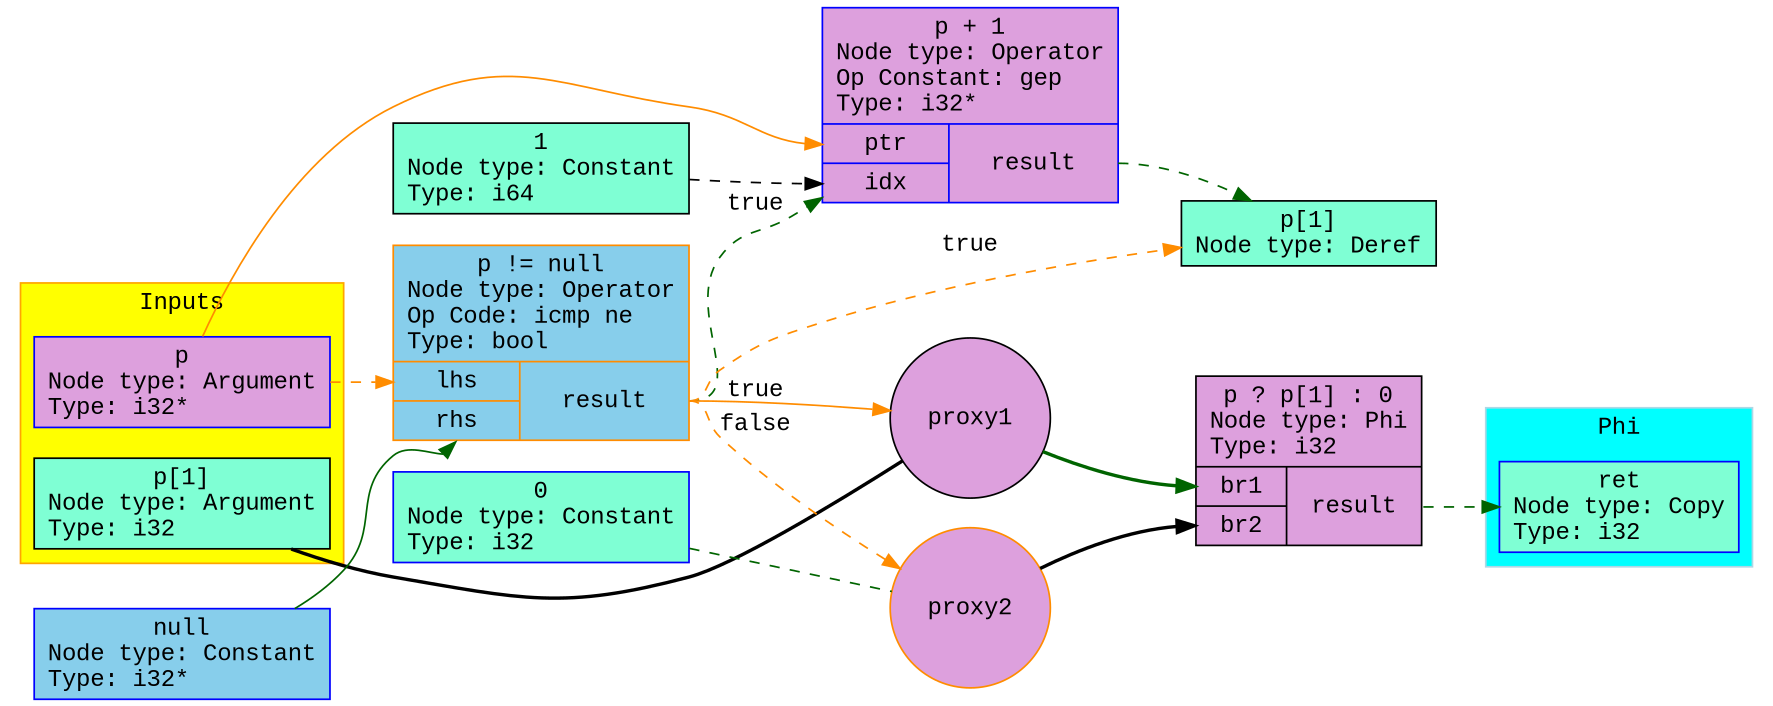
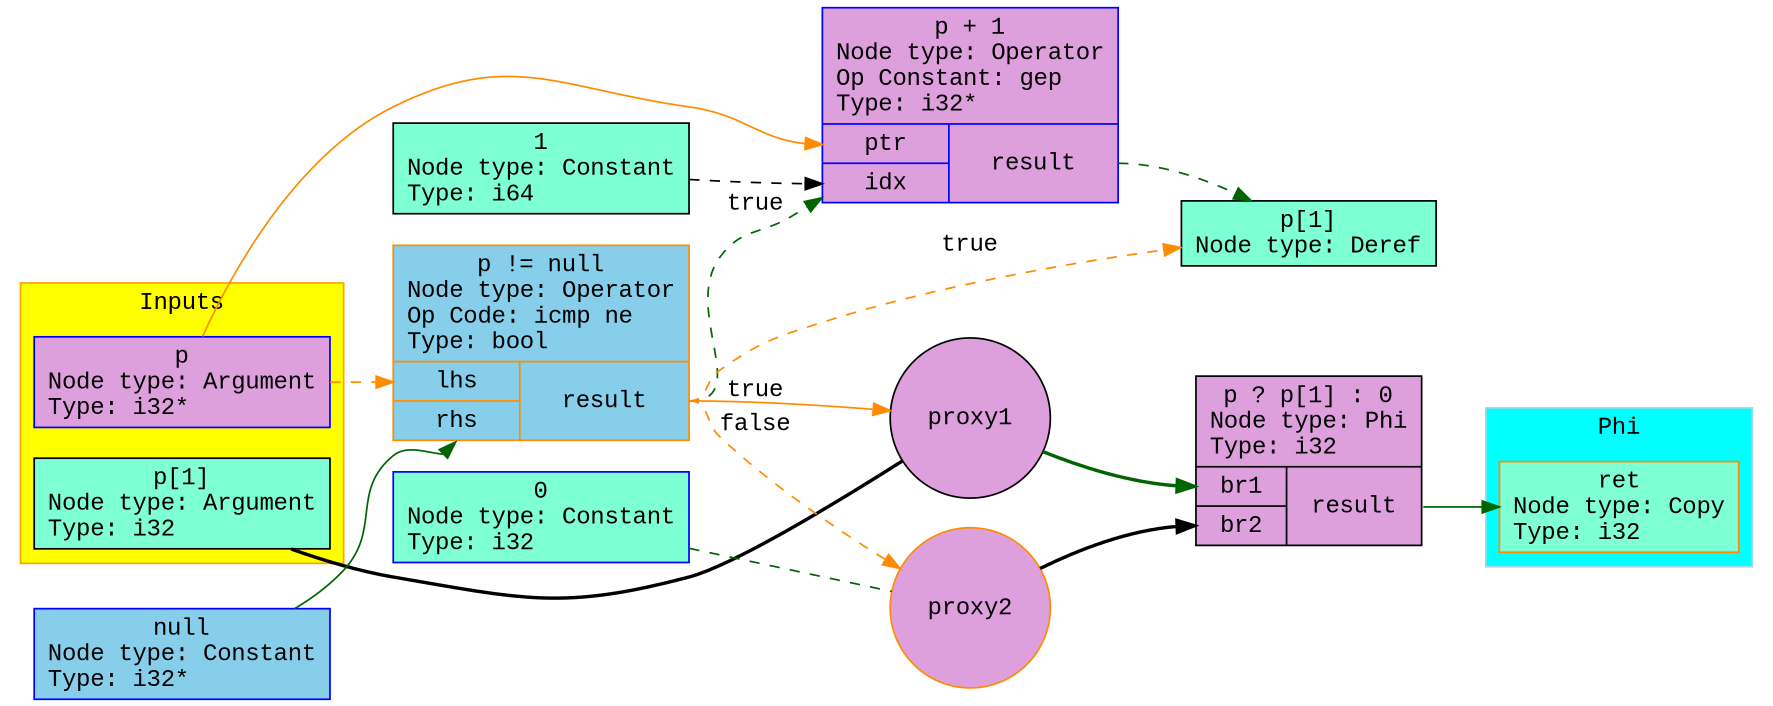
edge "p ? p[1] : 0" -> "ret Node type: Copy Type: i32": style dashed -> solid
node "ret Node type: Copy Type: i32": color blue -> darkorange
